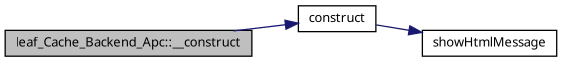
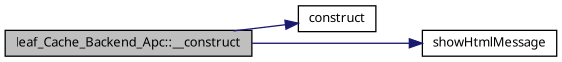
edge "construct" -> "showHtmlMessage": now "leaf_Cache_Backend_Apc::__construct" -> "showHtmlMessage"
